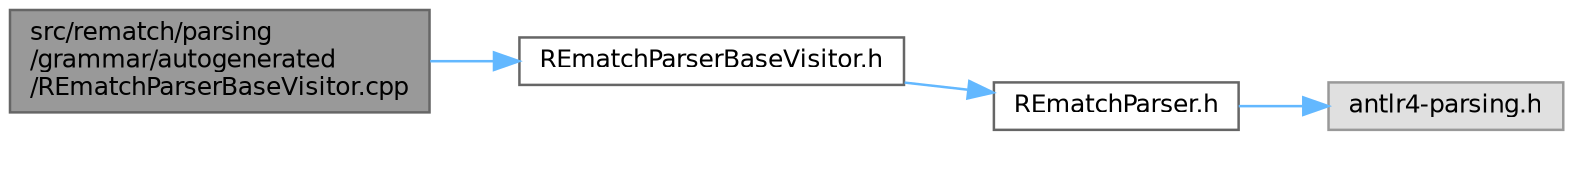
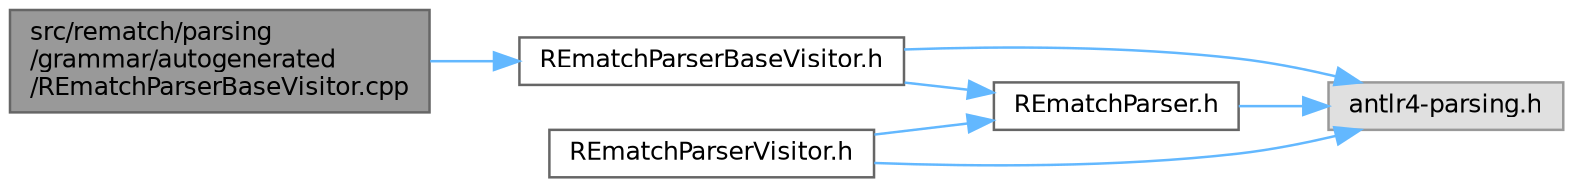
edge "REmatchParserBaseVisitor.h" -> "antlr4-parsing.h": added
node "REmatchParserVisitor.h": added
